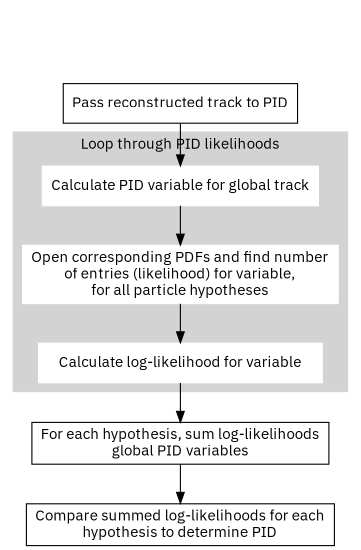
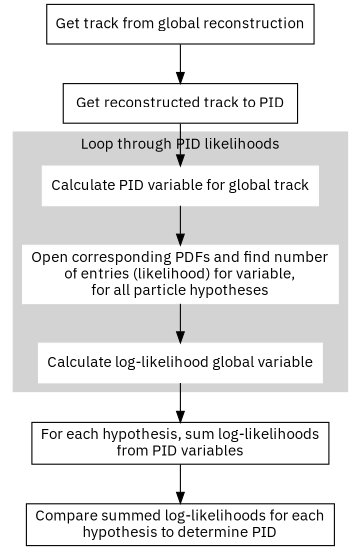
node "Get track from global reconstruction": added
node "Pass reconstructed track to PID": label "Pass reconstructed track to PID" -> "Get reconstructed track to PID"
node "Calculate log-likelihood for variable": label "Calculate log-likelihood for variable" -> "Calculate log-likelihood global variable"
node "For each hypothesis, sum log-likelihoods global PID variables": label "For each hypothesis, sum log-likelihoods global PID variables" -> "For each hypothesis, sum log-likelihoods from PID variables"
